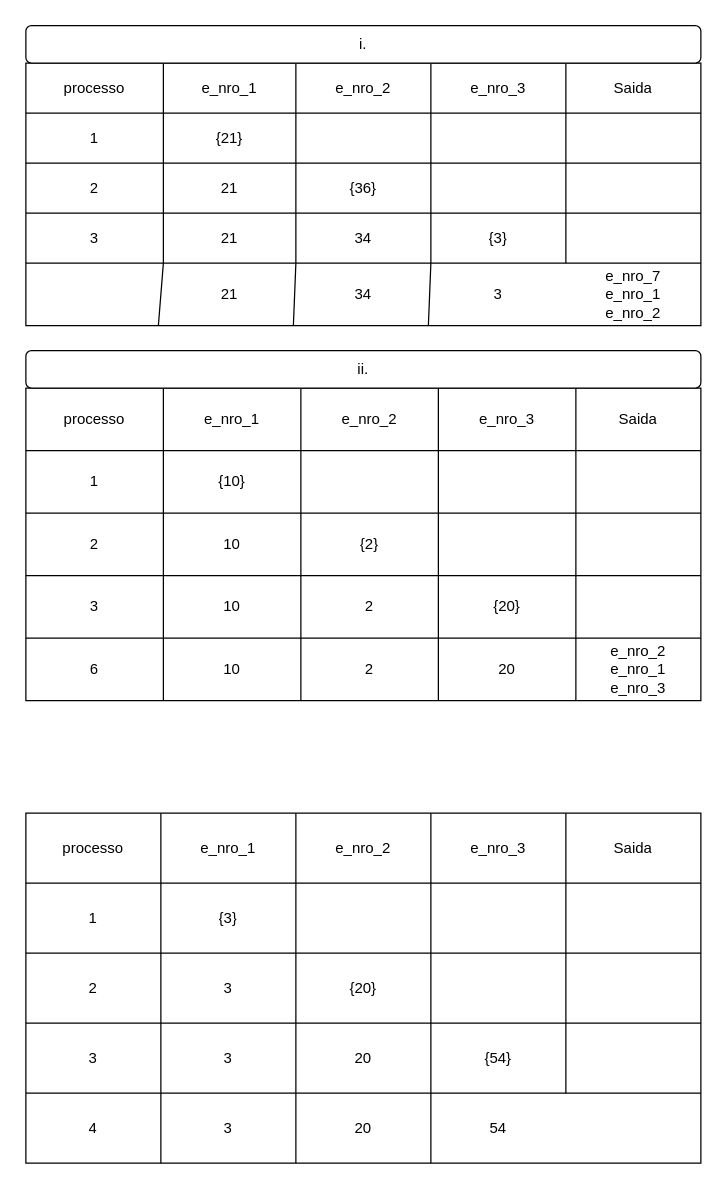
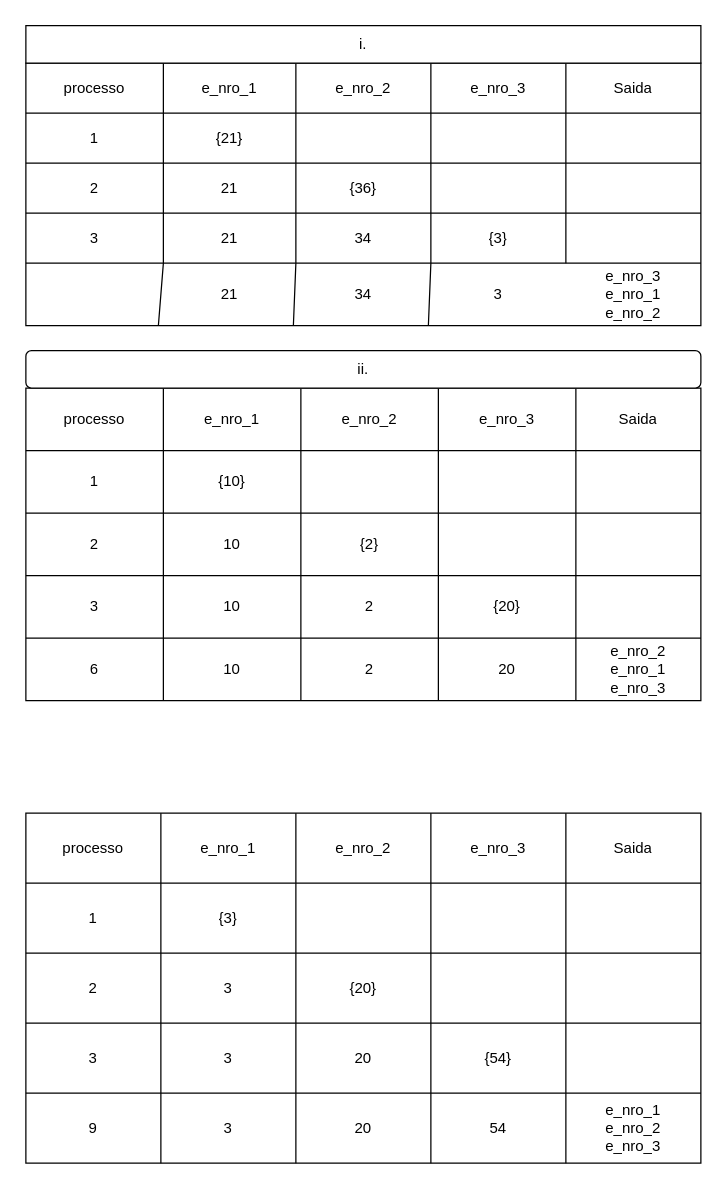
node "i.": shape rounded rectangle -> rectangle
node "e_nro_7 e_nro_1 e_nro_2": label "e_nro_7 e_nro_1 e_nro_2" -> "e_nro_3 e_nro_1 e_nro_2"
node "4": label "4" -> "9"
node "e_nro_1 e_nro_2 e_nro_3": added
